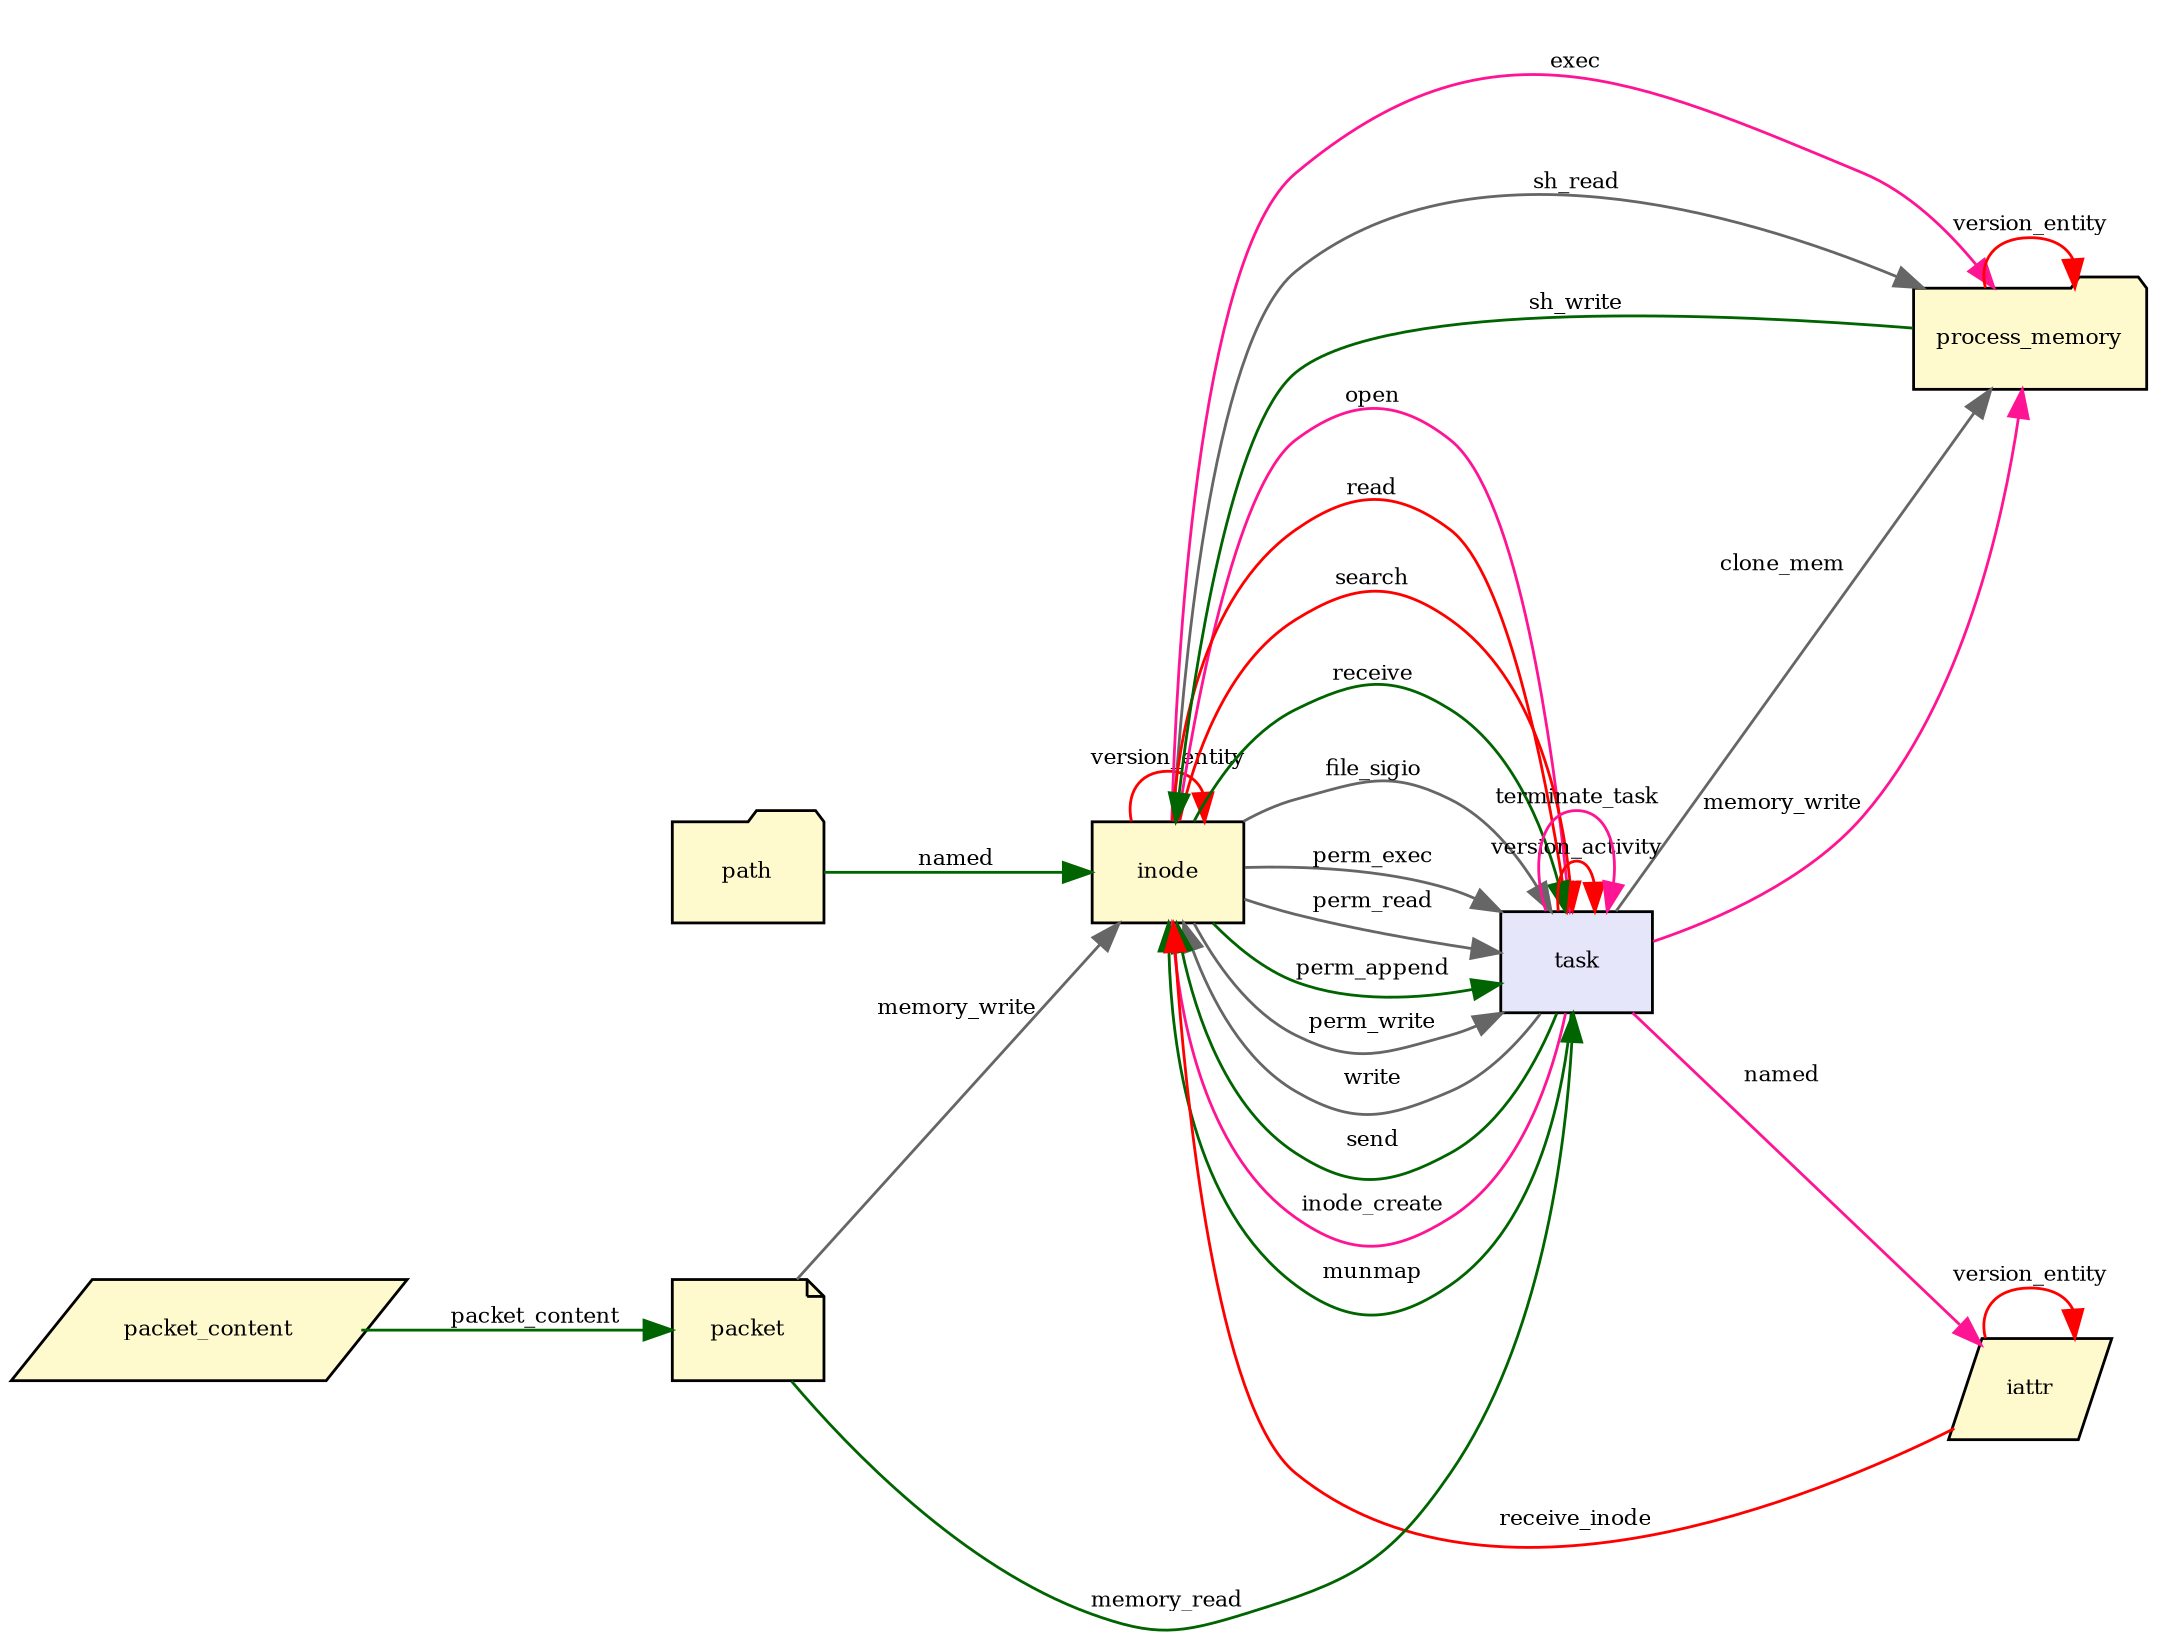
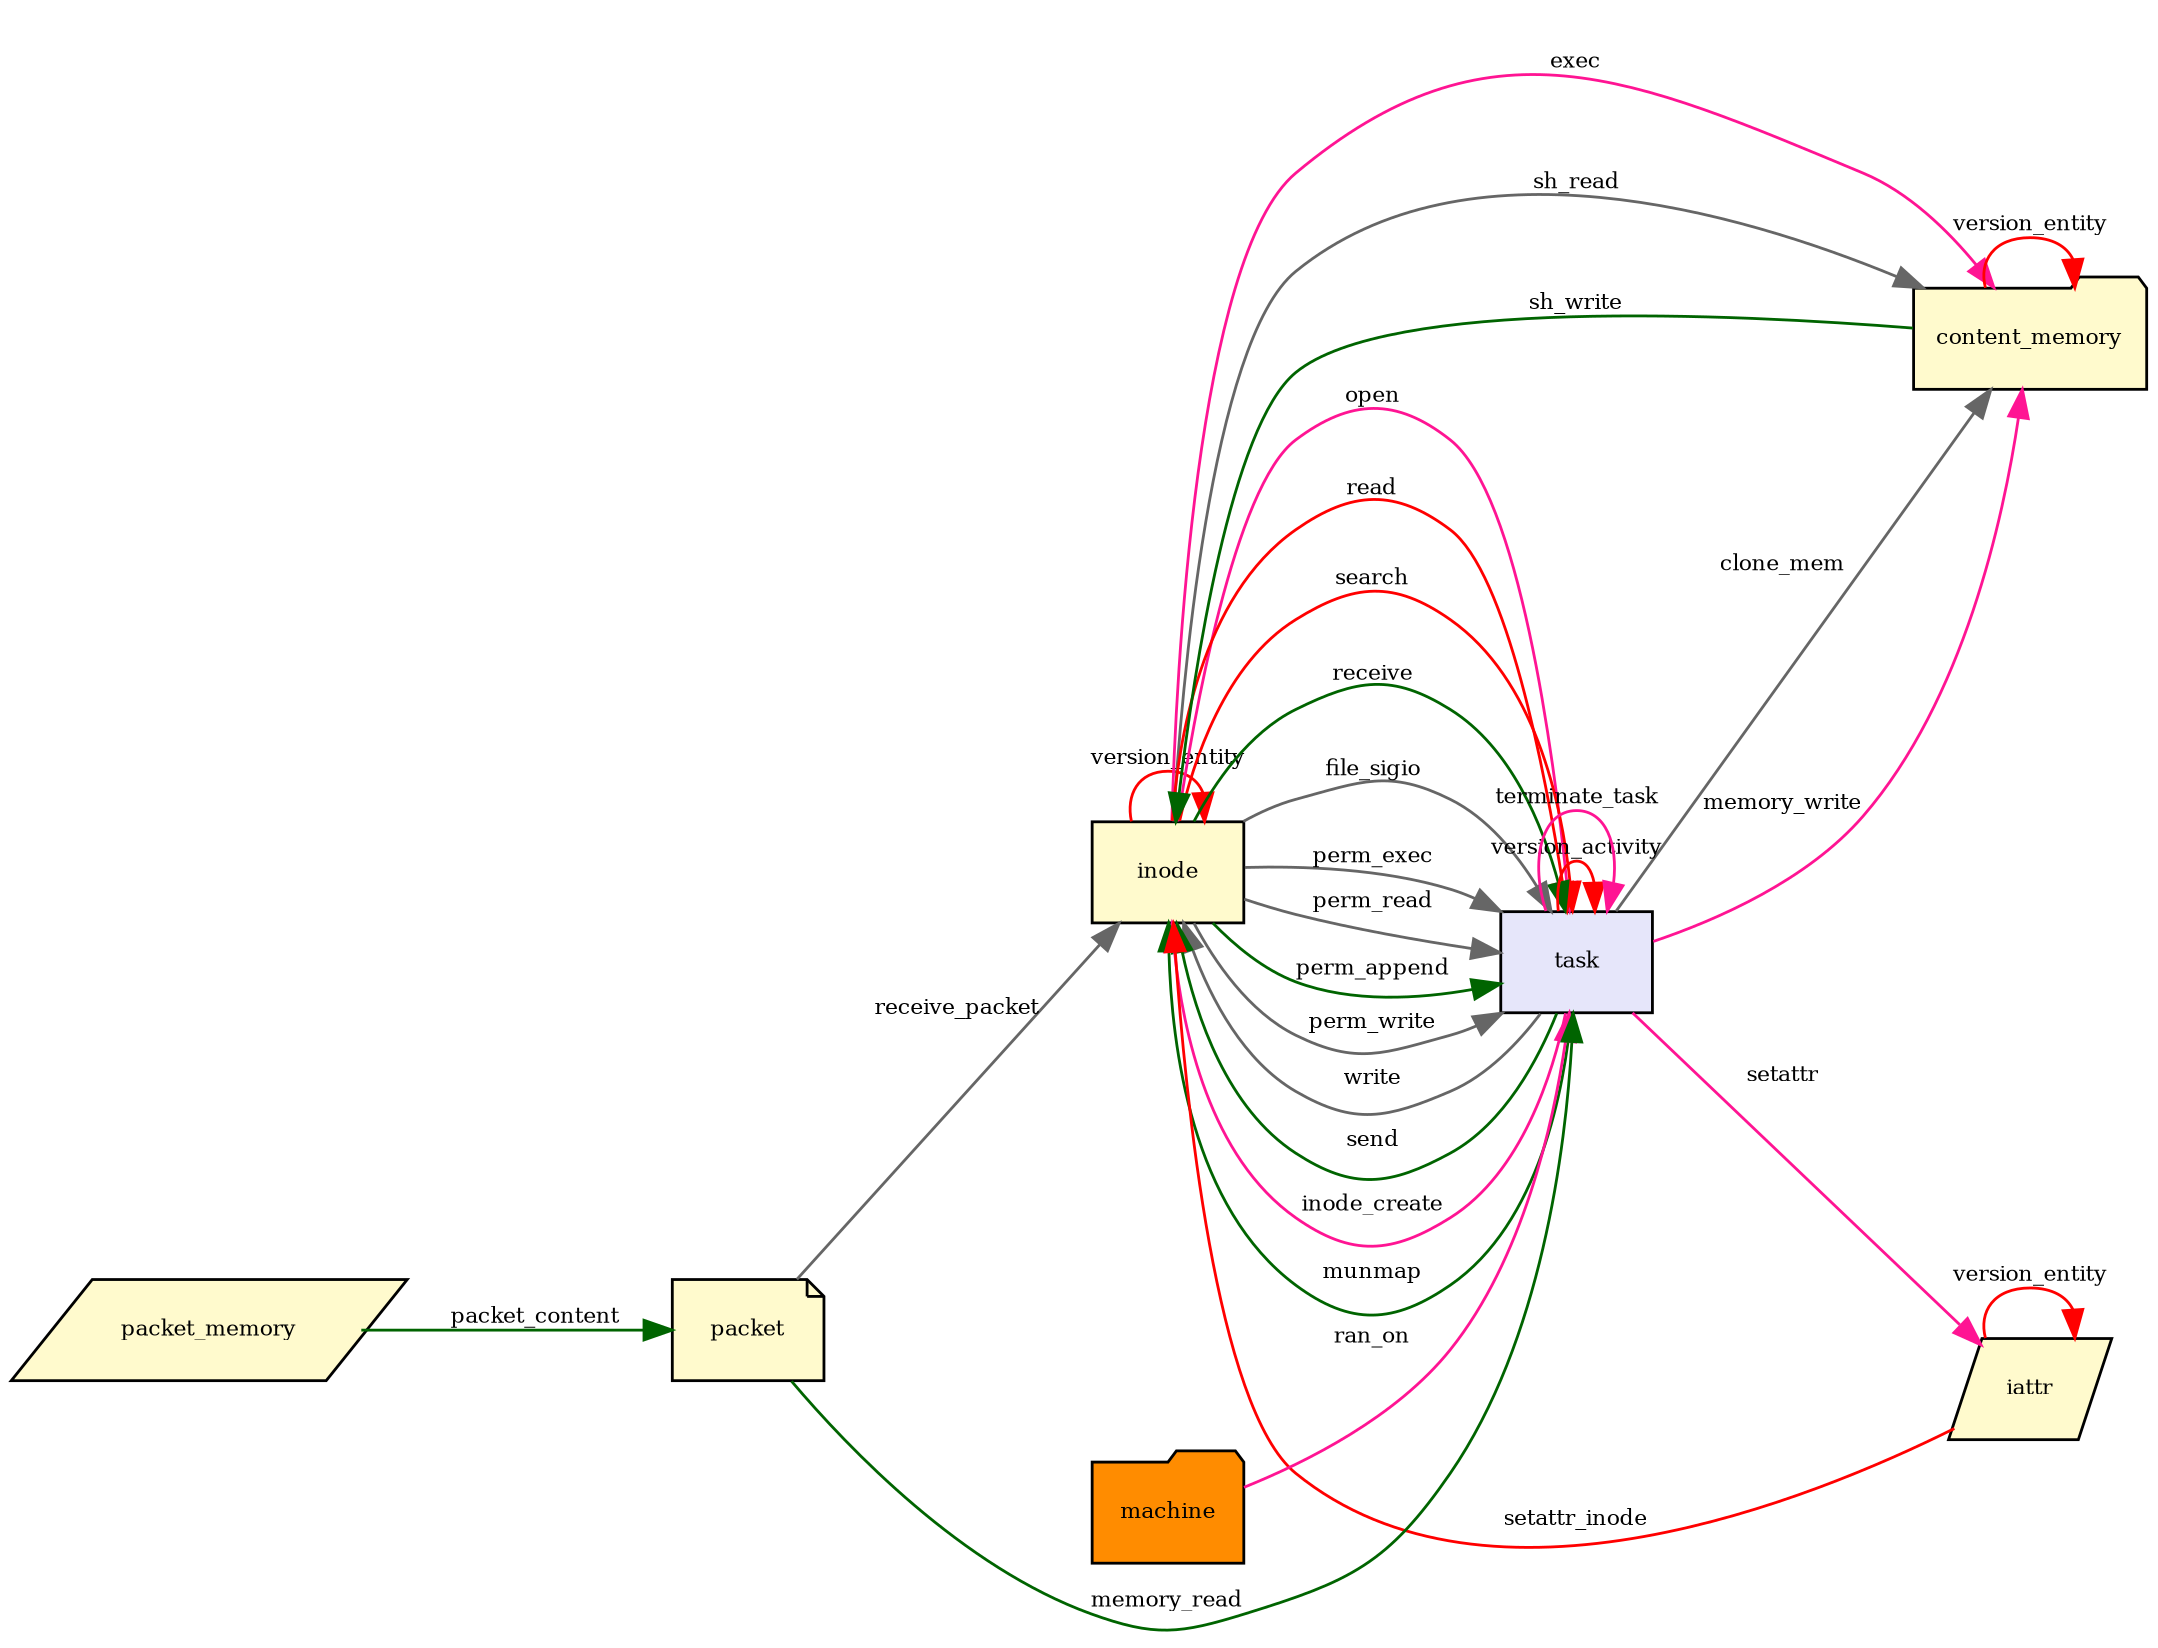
node "process_memory": label "process_memory" -> "content_memory"
node "path": removed
edge "packet" -> "inode": label "memory_write" -> "receive_packet"
edge "task" -> "iattr": label "named" -> "setattr"
node "packet_content": label "packet_content" -> "packet_memory"
node "machine": added
edge "iattr" -> "inode": label "receive_inode" -> "setattr_inode"
